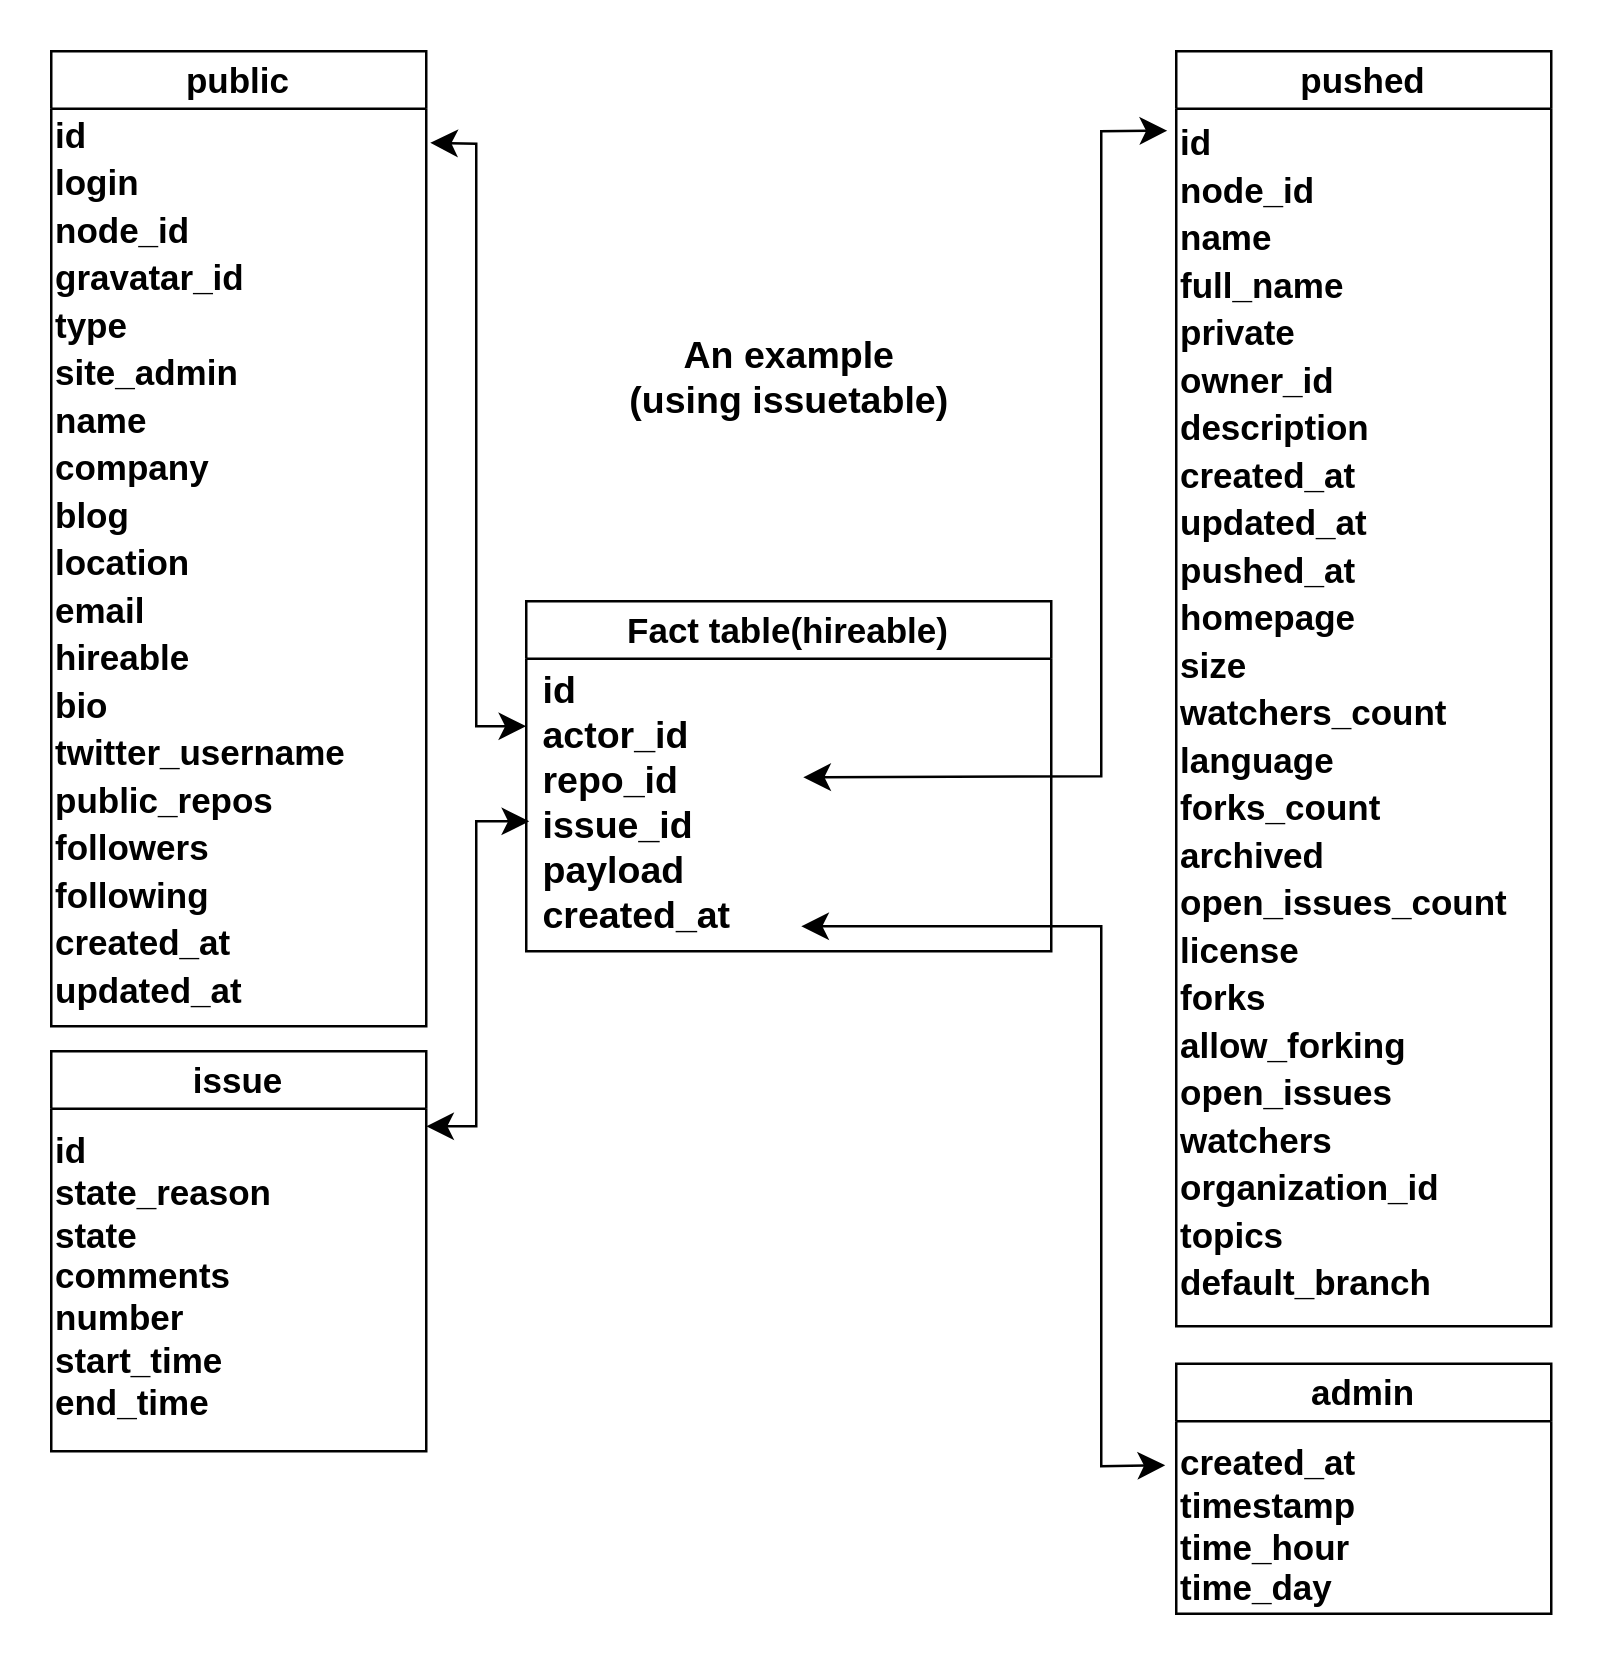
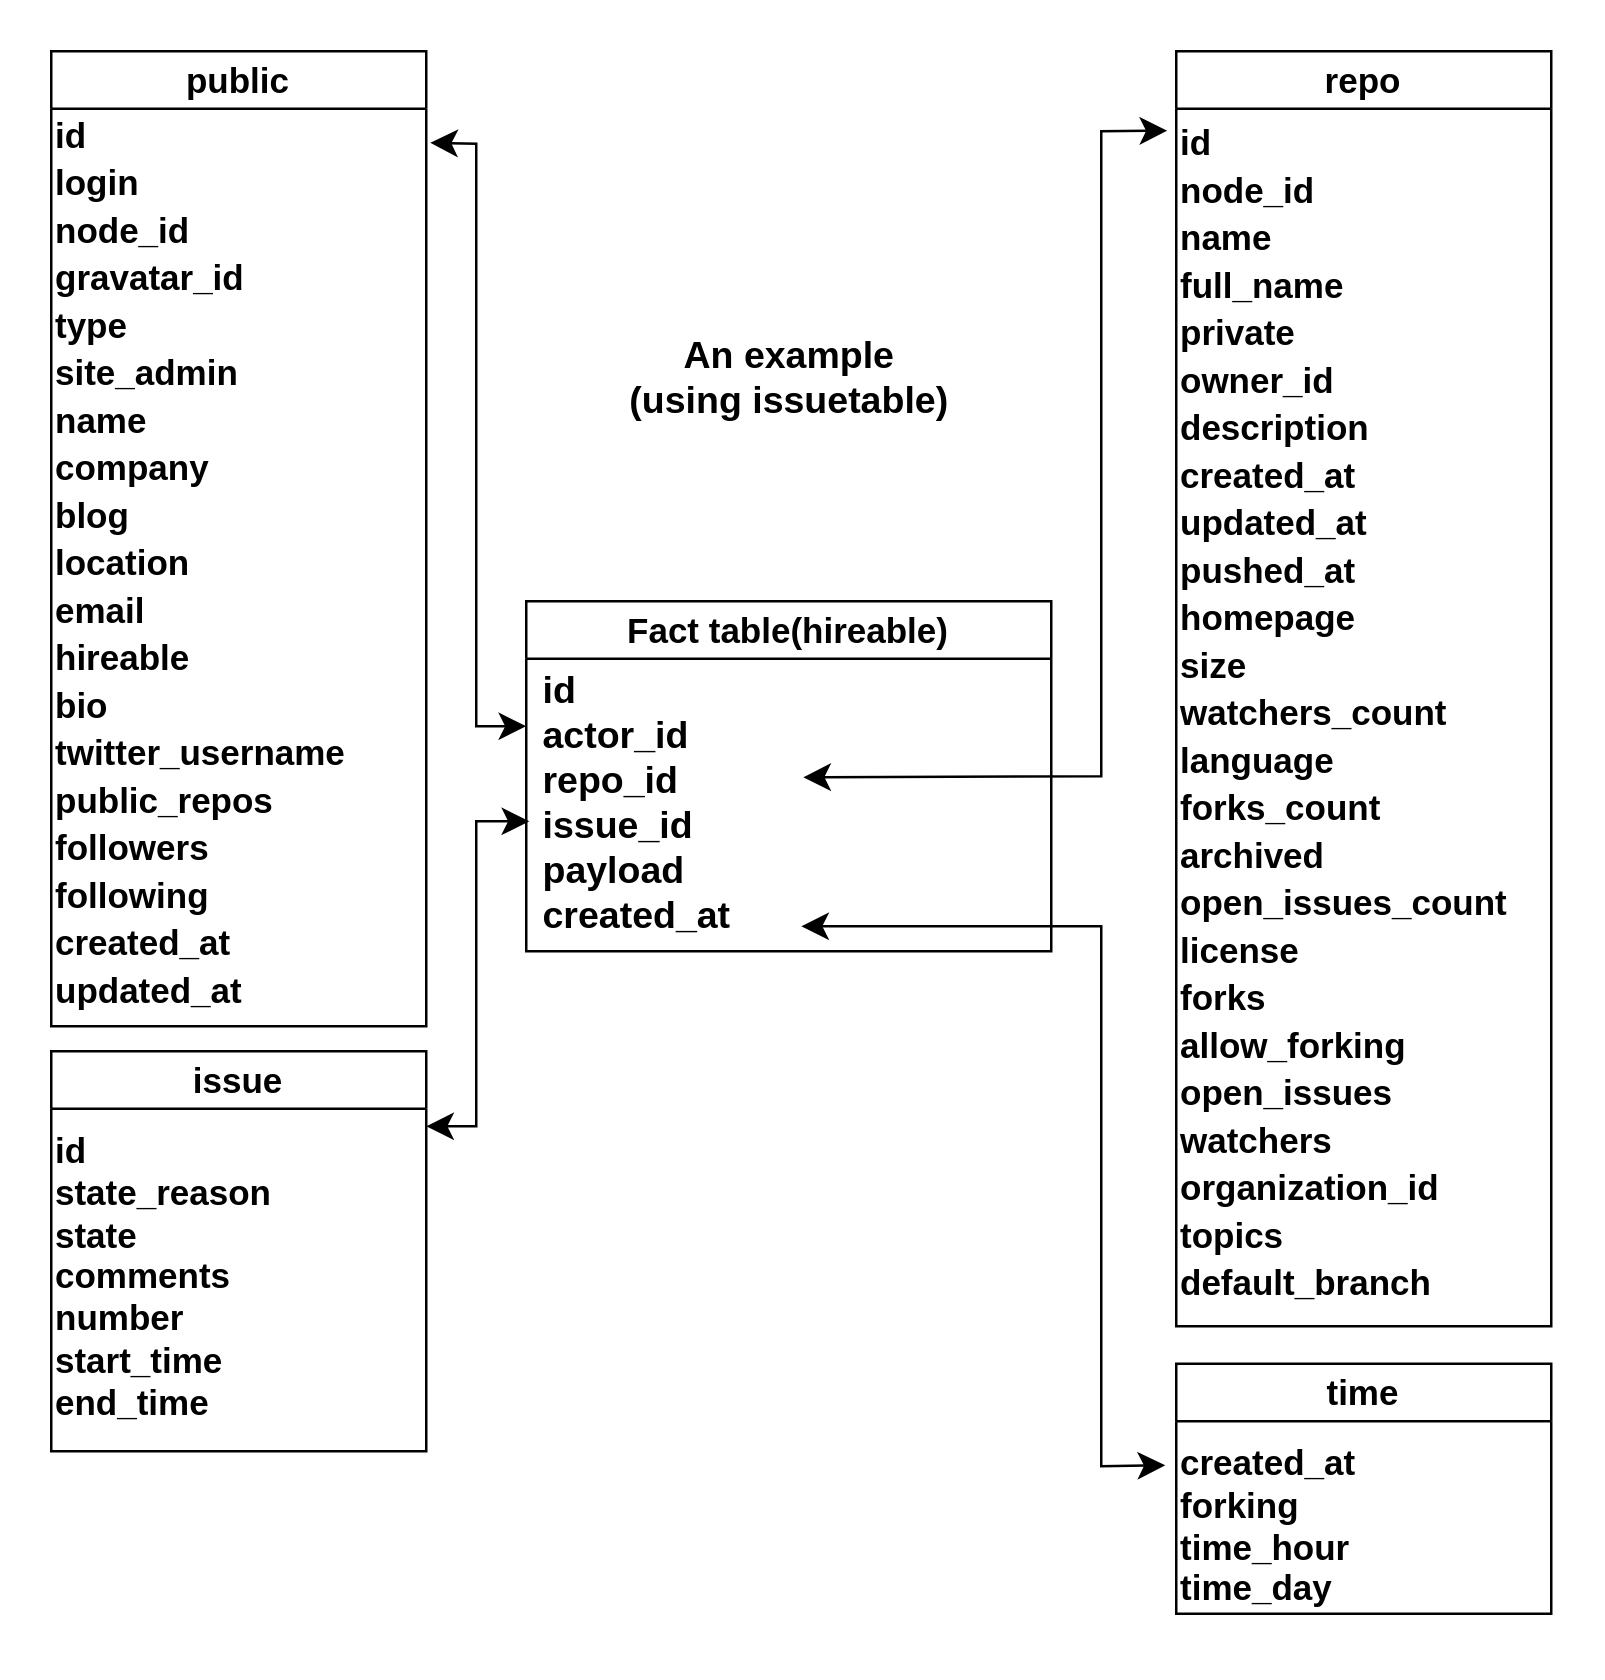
node "pushed": label "pushed" -> "repo"
node "admin": label "admin" -> "time"
node "created_attimestamptime_hourtime_day": label "created_attimestamptime_hourtime_day" -> "created_atforkingtime_hourtime_day"
